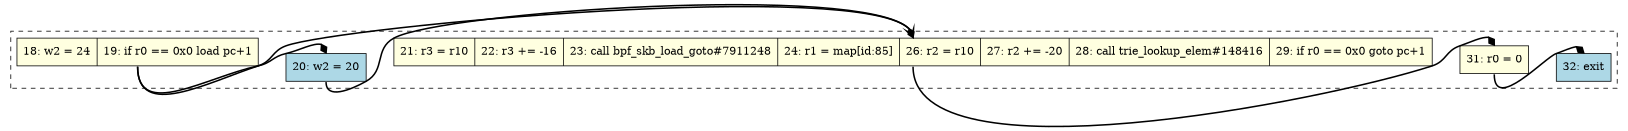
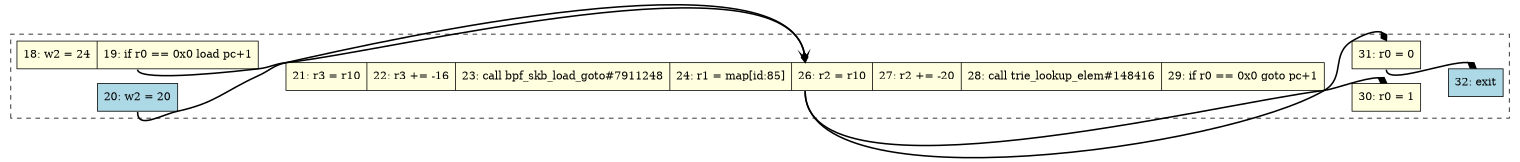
edge "18: w2 = 24" -> "20: w2 = 20": removed
node "30: r0 = 1": added
